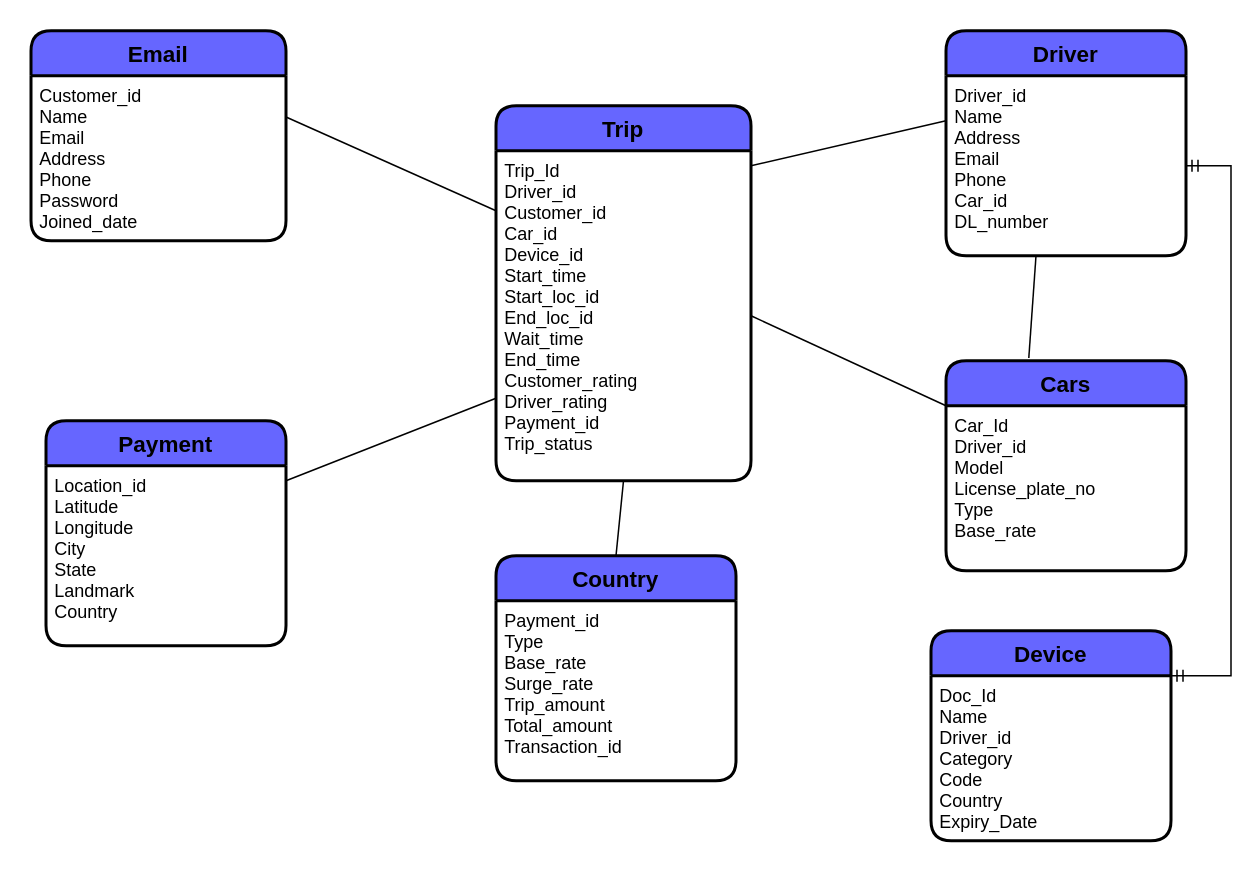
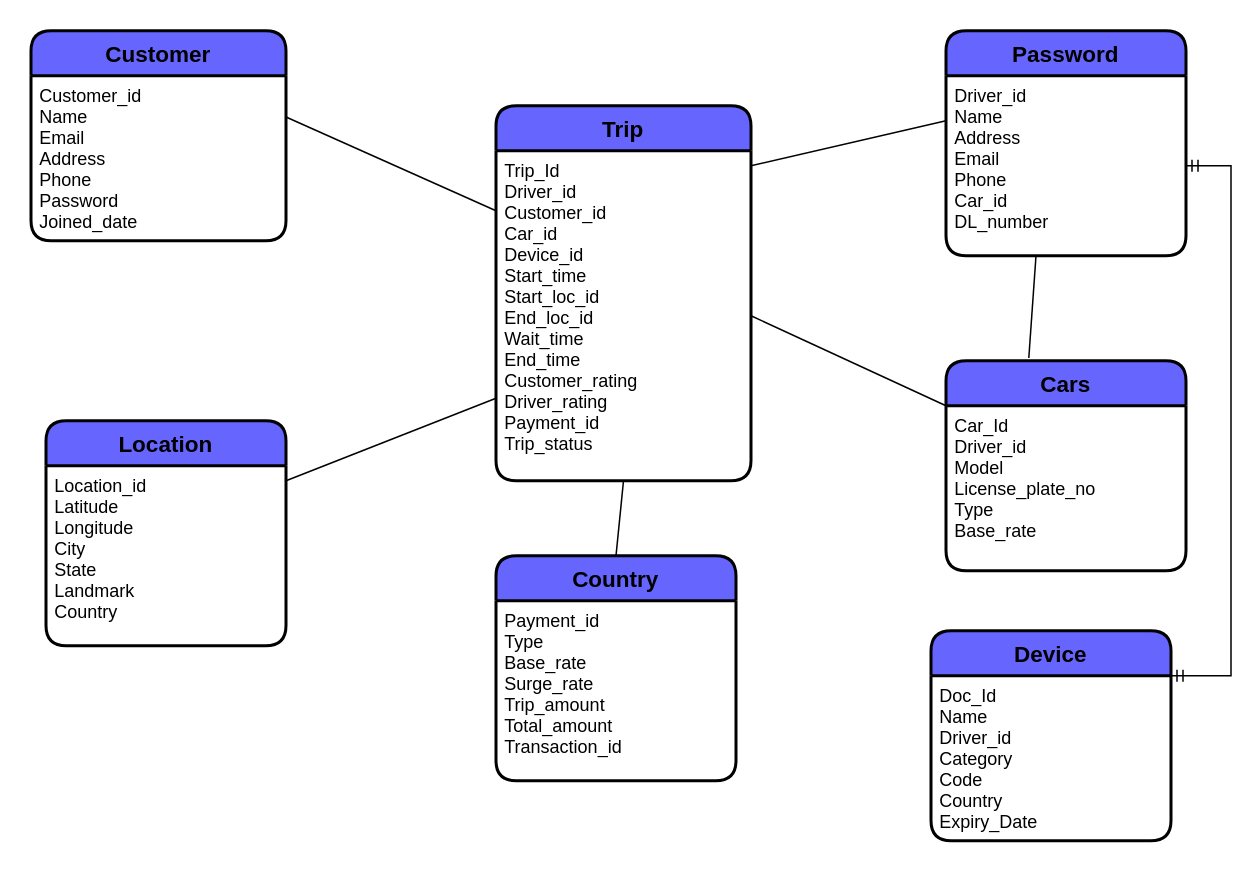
node "Email": label "Email" -> "Customer"
node "Driver": label "Driver" -> "Password"
node "Payment": label "Payment" -> "Location"
